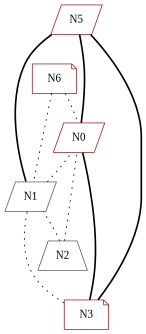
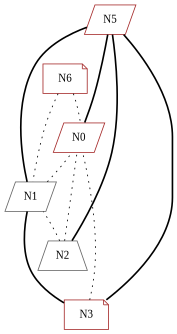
edge "N5" -- "N2": added
edge "N0" -- "N3": style bold -> dotted
edge "N1" -- "N3": style dotted -> bold
